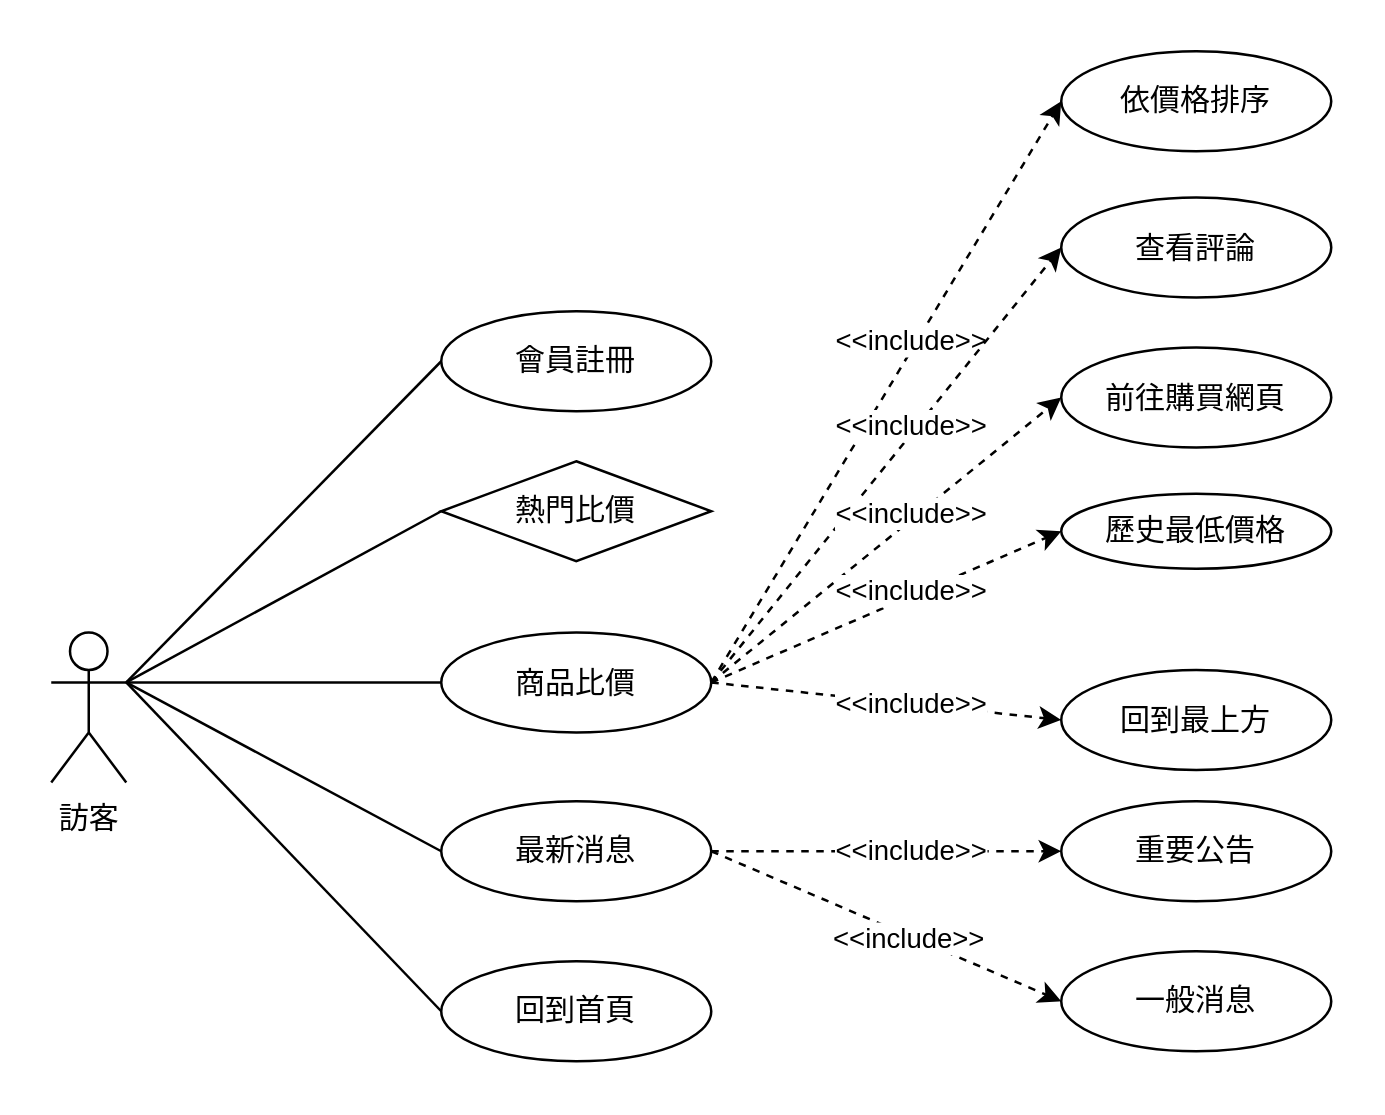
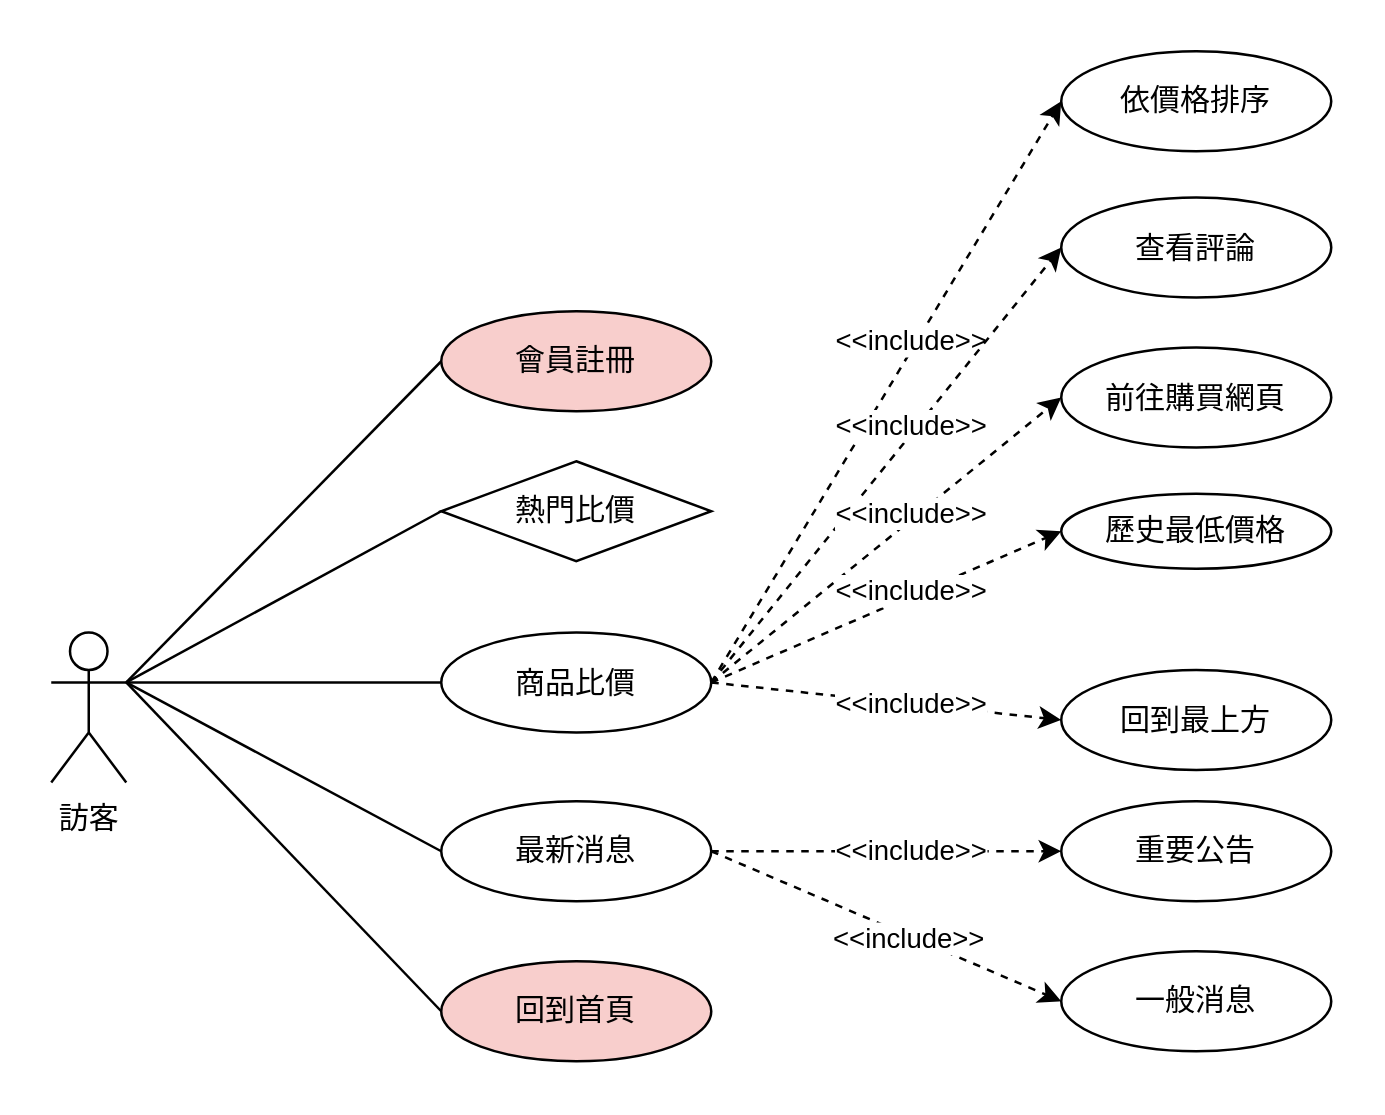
node "會員註冊": fillcolor #ffffff -> #f8cecc
node "回到首頁": fillcolor #ffffff -> #f8cecc
